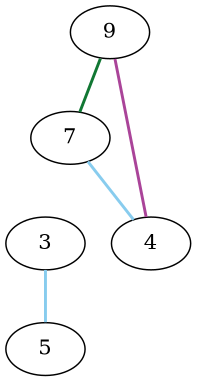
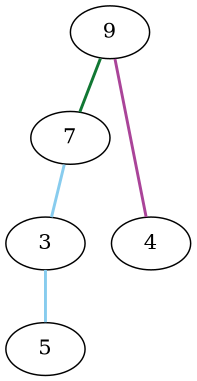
edge "7" -- "4": now "7" -- "3"
